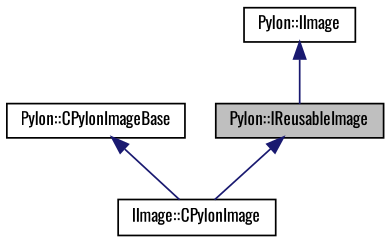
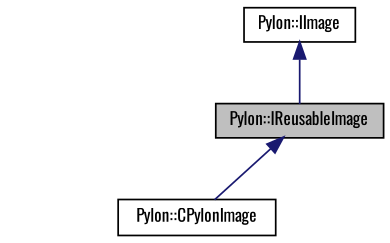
node "Pylon::CPylonImageBase": removed
node "IImage::CPylonImage": label "IImage::CPylonImage" -> "Pylon::CPylonImage"
